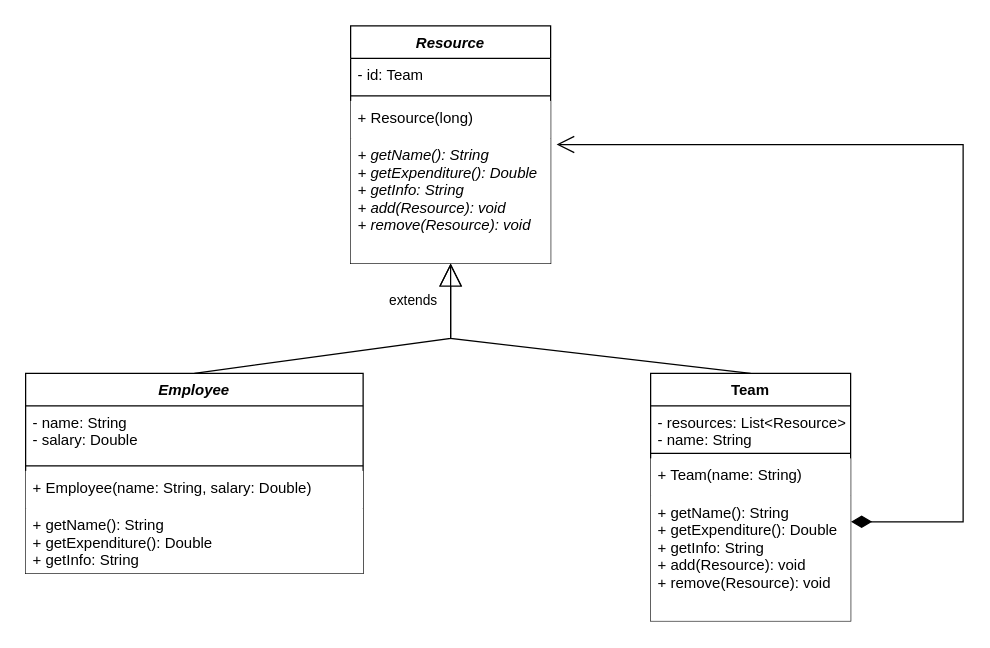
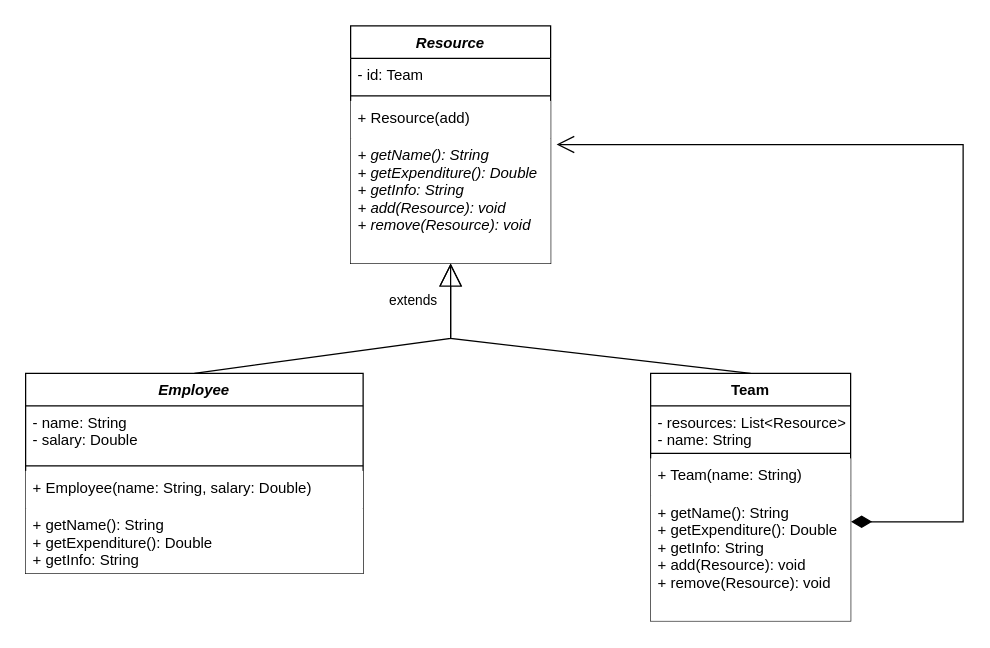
node "+ Resource(long)": label "+ Resource(long)" -> "+ Resource(add)"
